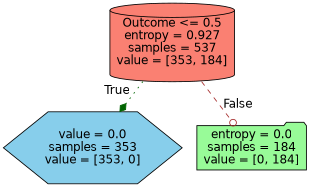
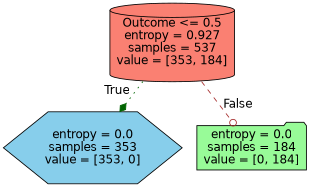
node "value = 0.0 samples = 353 value = [353, 0]": label "value = 0.0 samples = 353 value = [353, 0]" -> "entropy = 0.0 samples = 353 value = [353, 0]"
